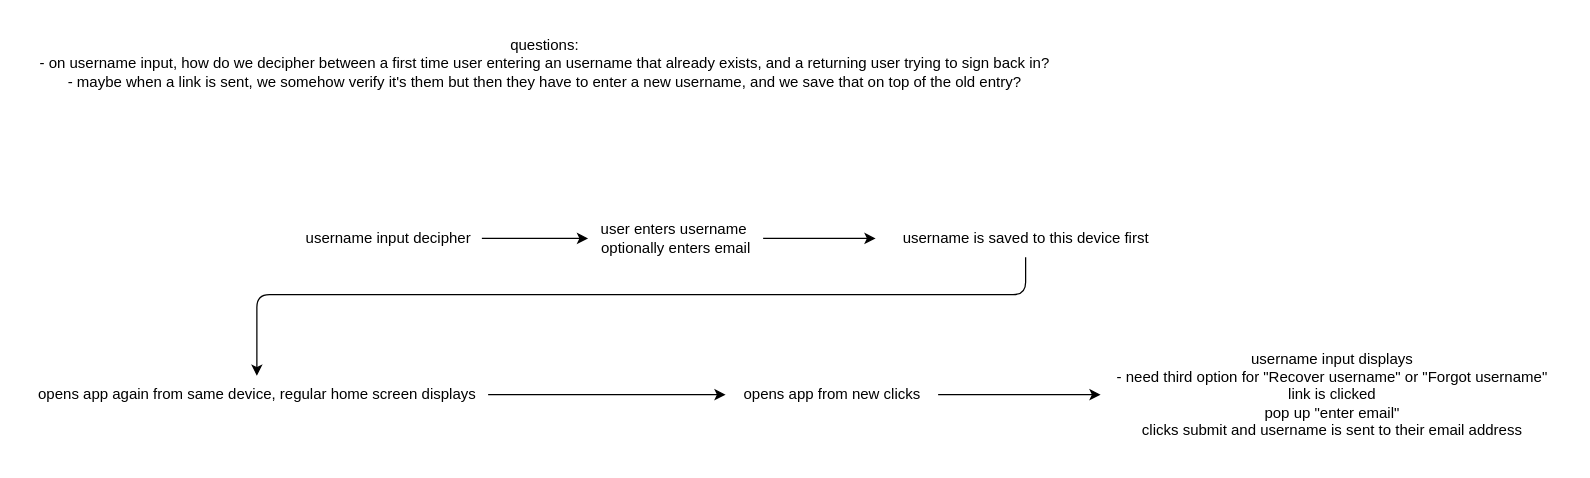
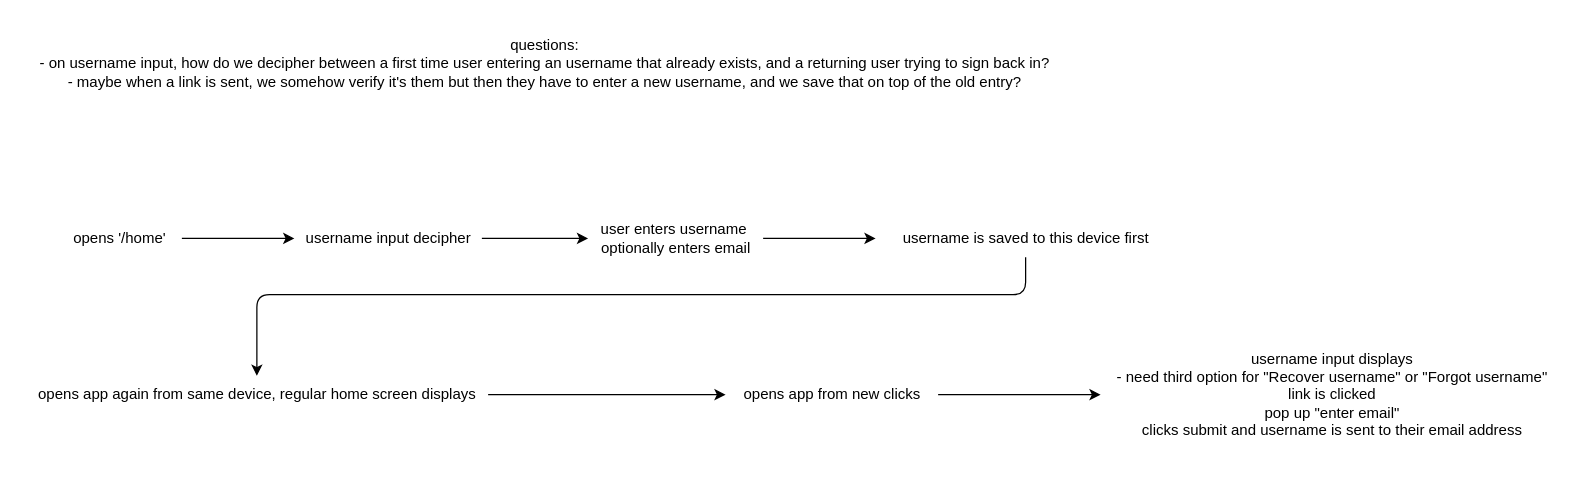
node "opens '/home'": added
edge "opens '/home'" -> "username input decipher": added
